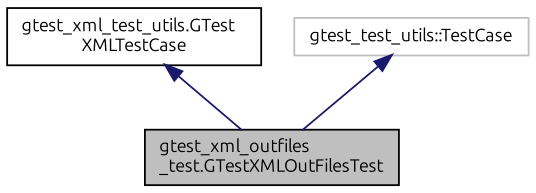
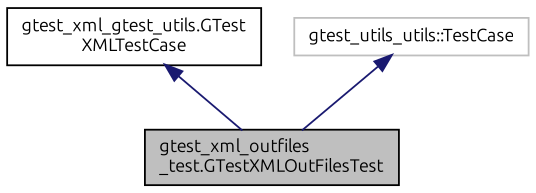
node "gtest_xml_test_utils.GTest XMLTestCase": label "gtest_xml_test_utils.GTest XMLTestCase" -> "gtest_xml_gtest_utils.GTest XMLTestCase"
node "gtest_test_utils::TestCase": label "gtest_test_utils::TestCase" -> "gtest_utils_utils::TestCase"
